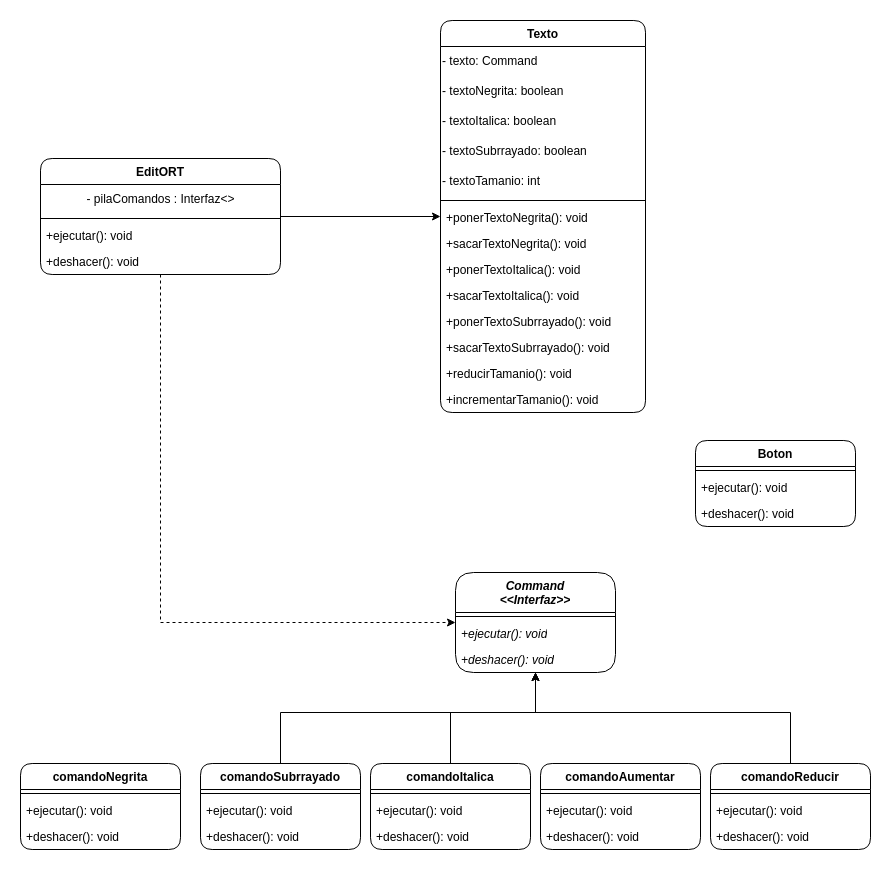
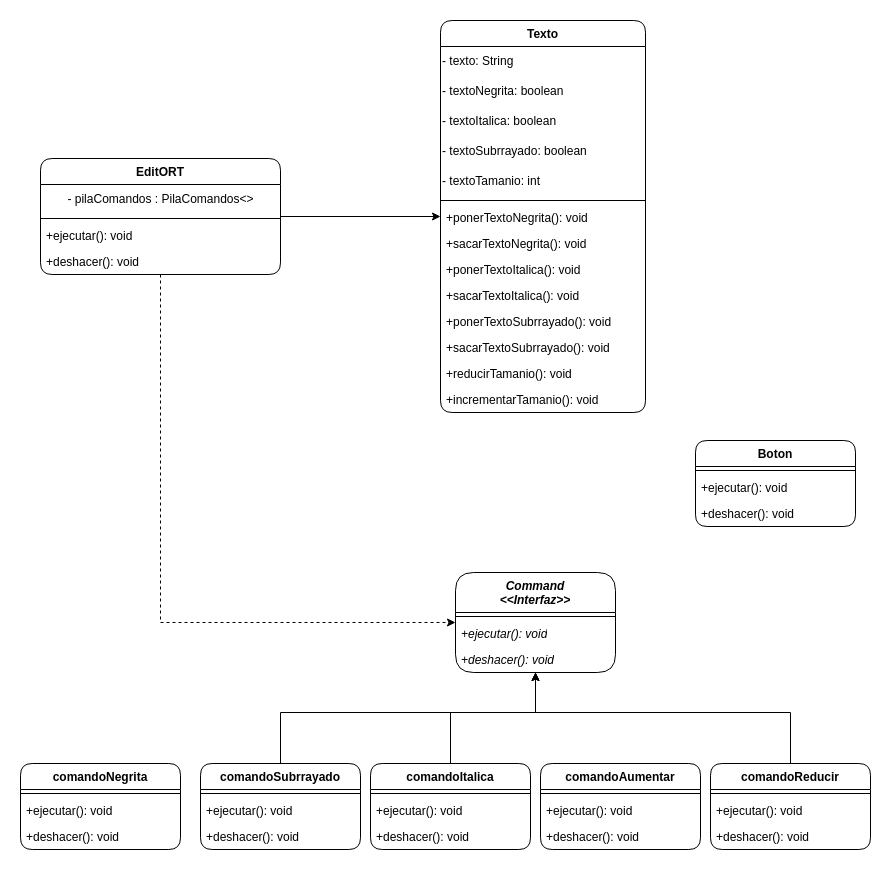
node "- texto: Command": label "- texto: Command" -> "- texto: String"
node "- pilaComandos : Interfaz<>": label "- pilaComandos : Interfaz<>" -> "- pilaComandos : PilaComandos<>"
